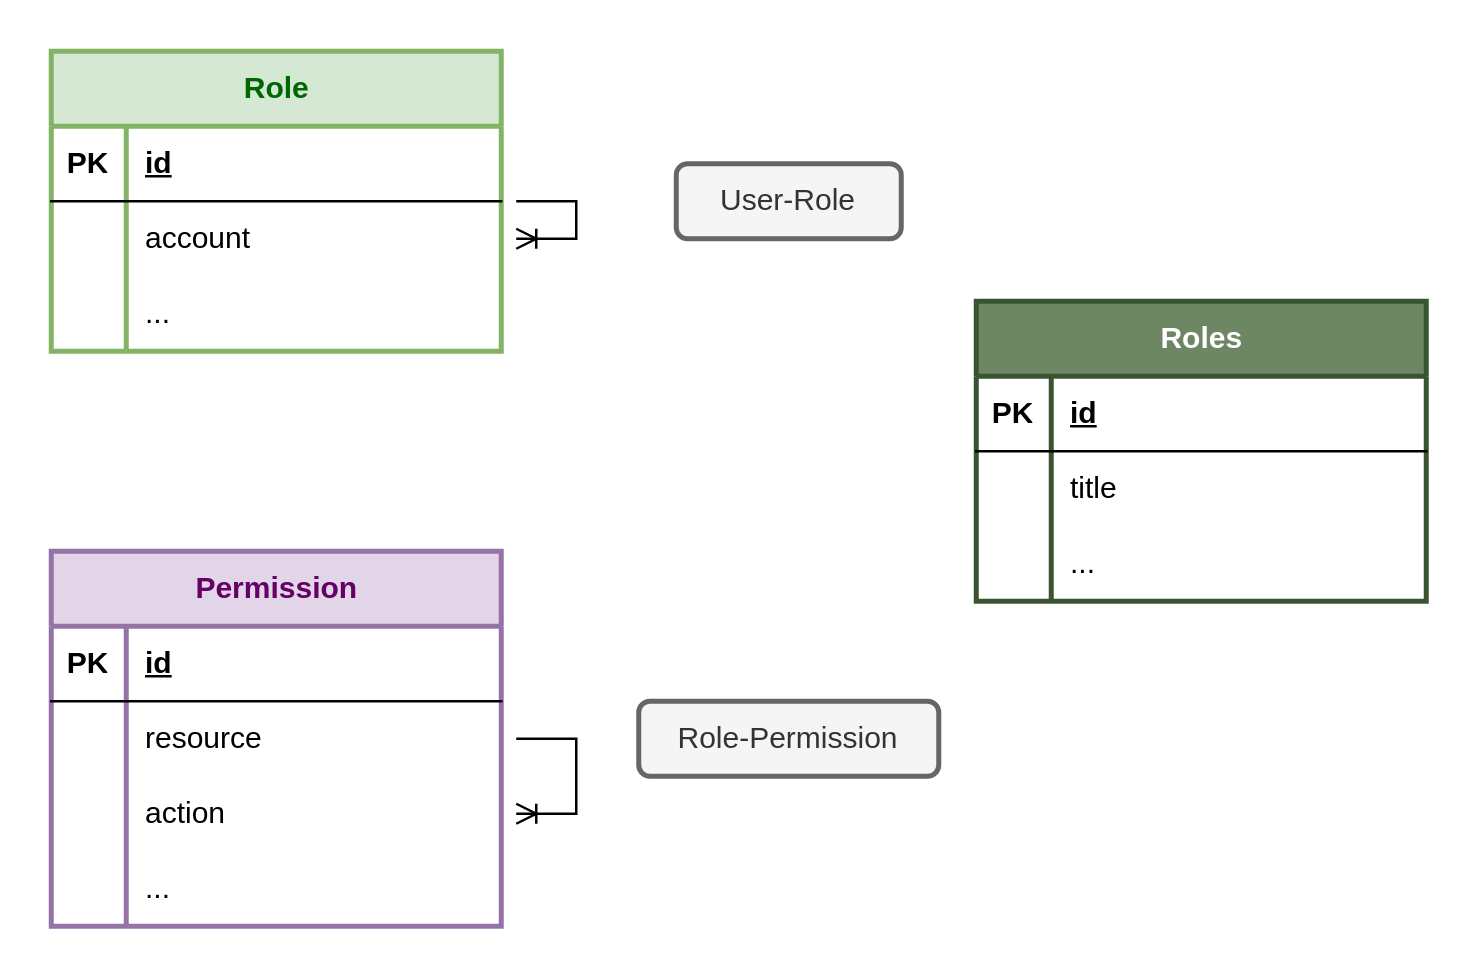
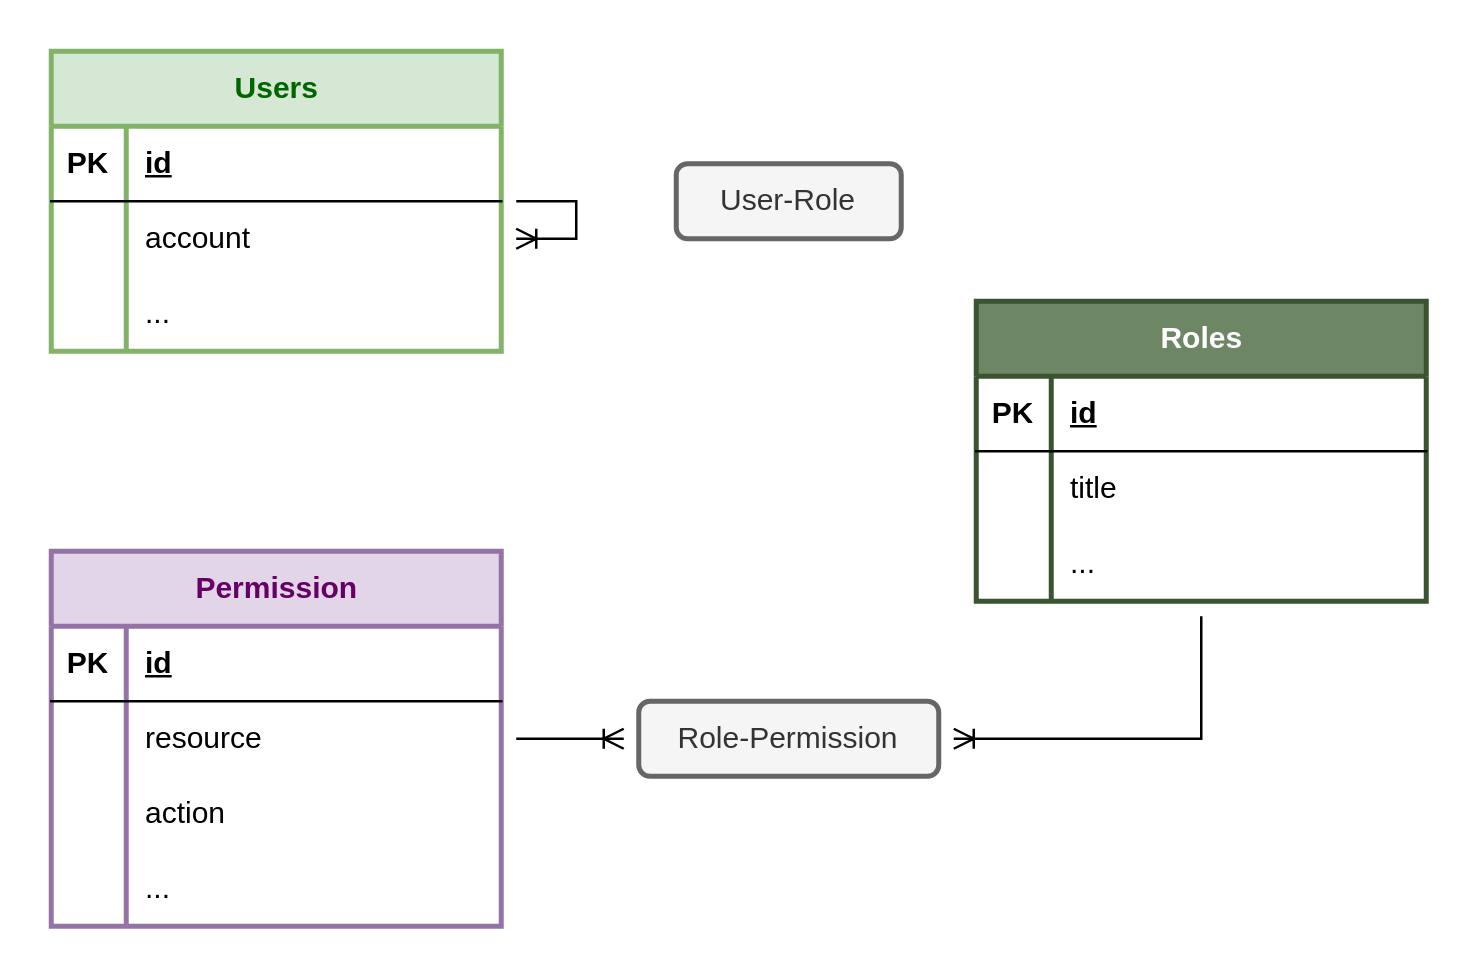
node "Role": label "Role" -> "Users"
edge "Roles" -> "Role-Permission": added
edge "Permission" -> "action": now "Permission" -> "Role-Permission"
